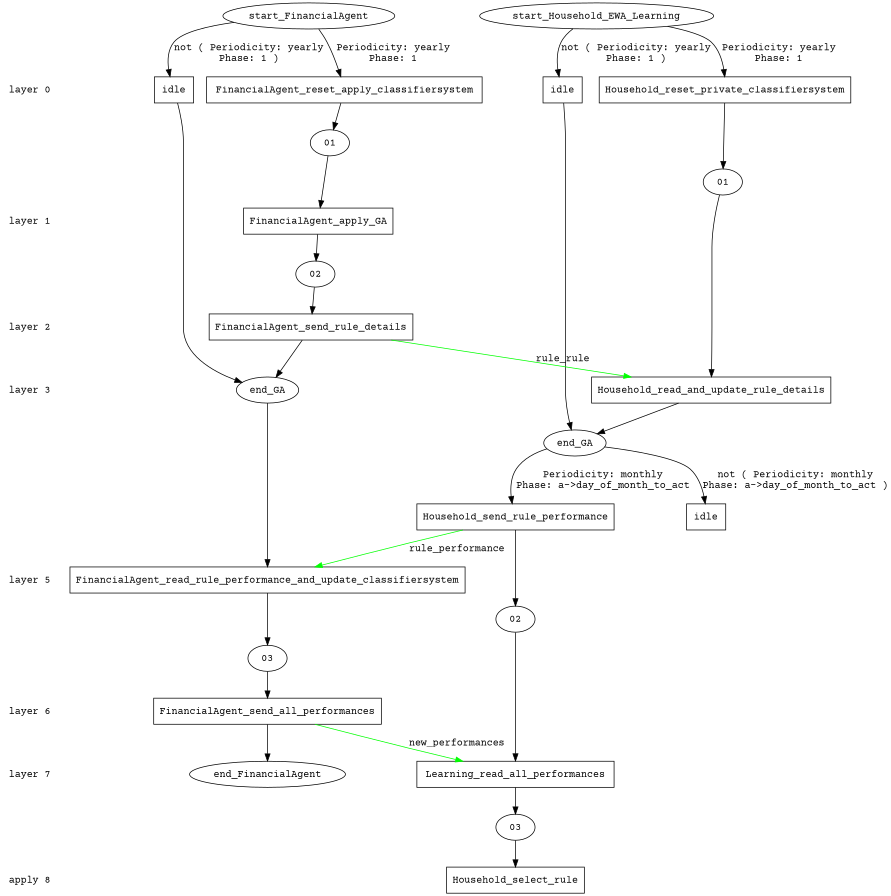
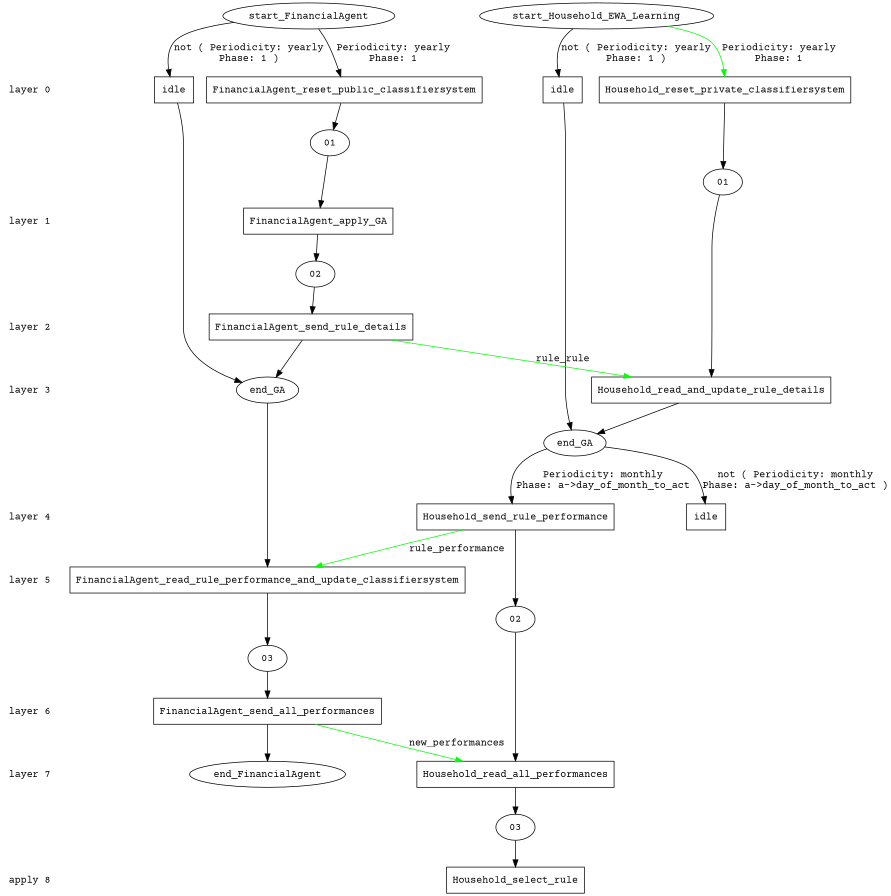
edge "start_Household_EWA_Learning" -> "Household_reset_private_classifiersystem": color black -> #00ff00
node "FinancialAgent_reset_apply_classifiersystem": label "FinancialAgent_reset_apply_classifiersystem" -> "FinancialAgent_reset_public_classifiersystem"
node "layer 4": added
node "Learning_read_all_performances": label "Learning_read_all_performances" -> "Household_read_all_performances"
